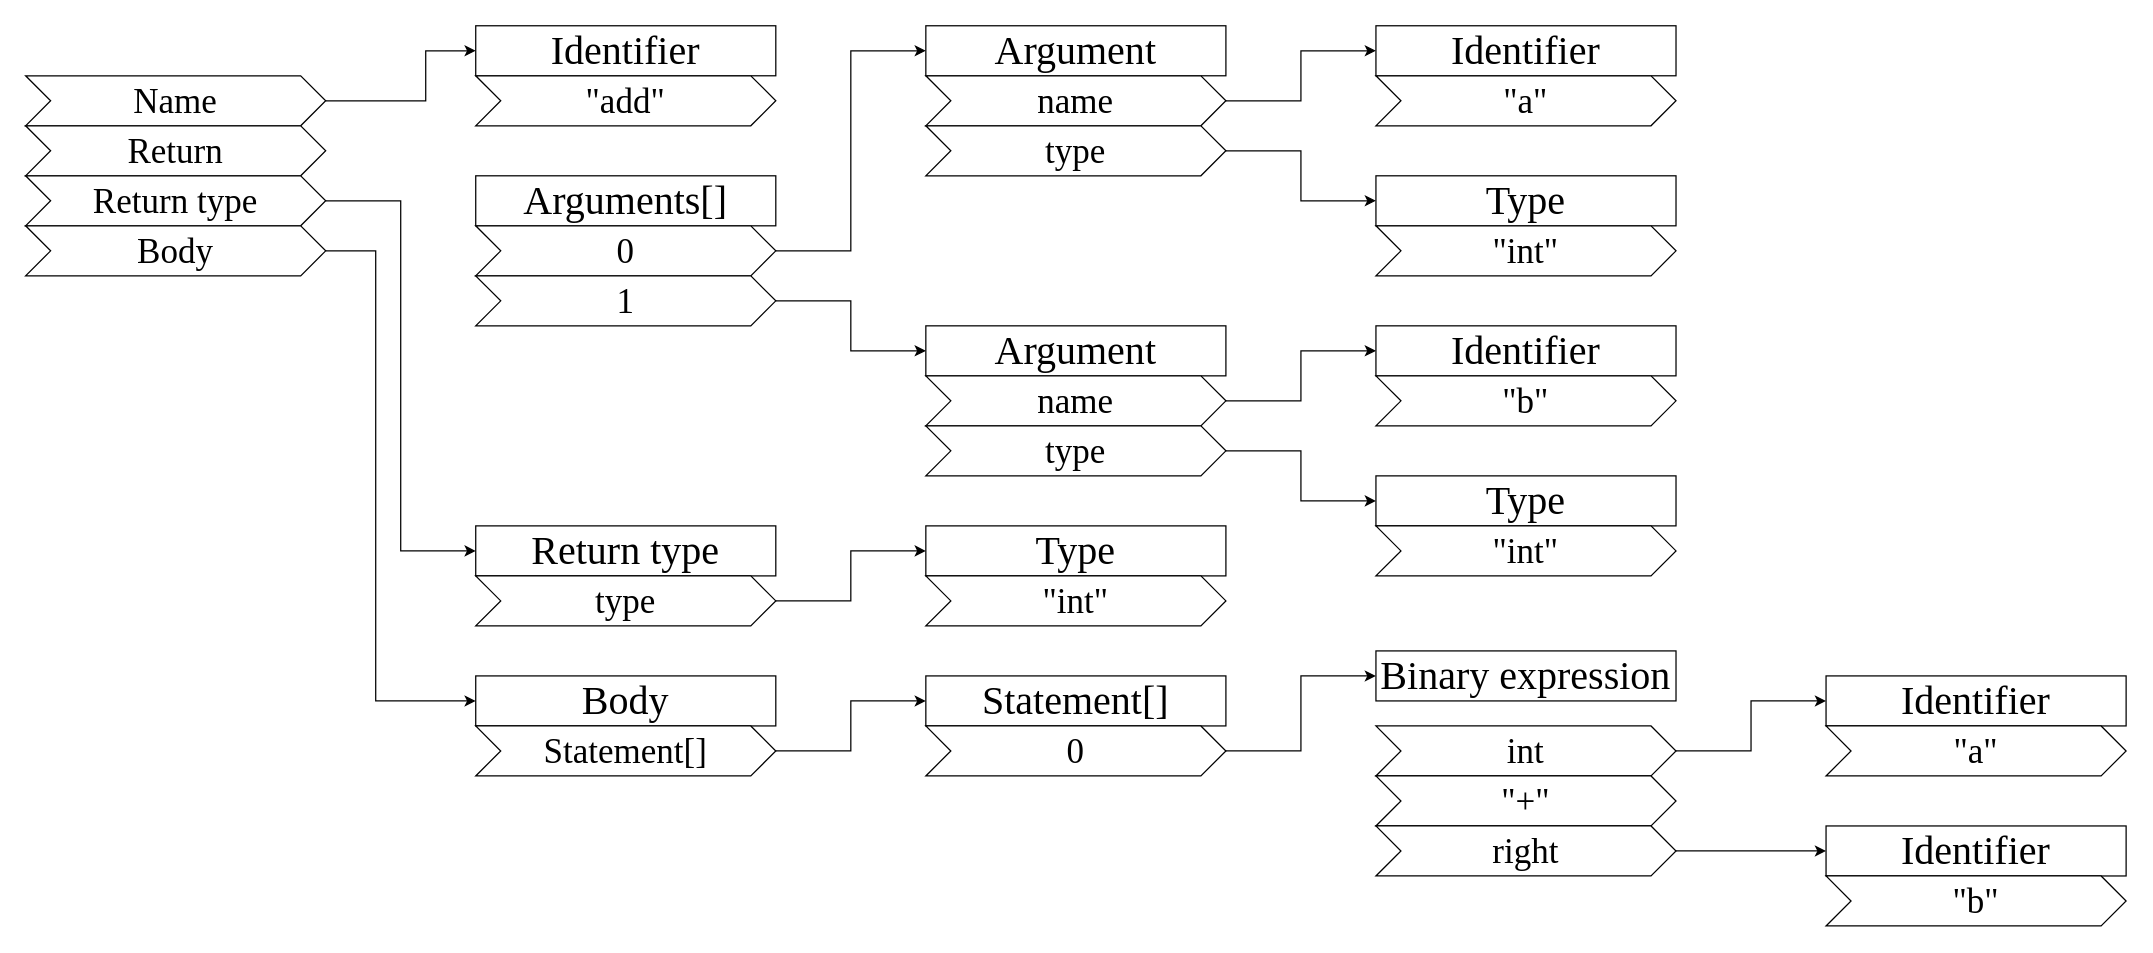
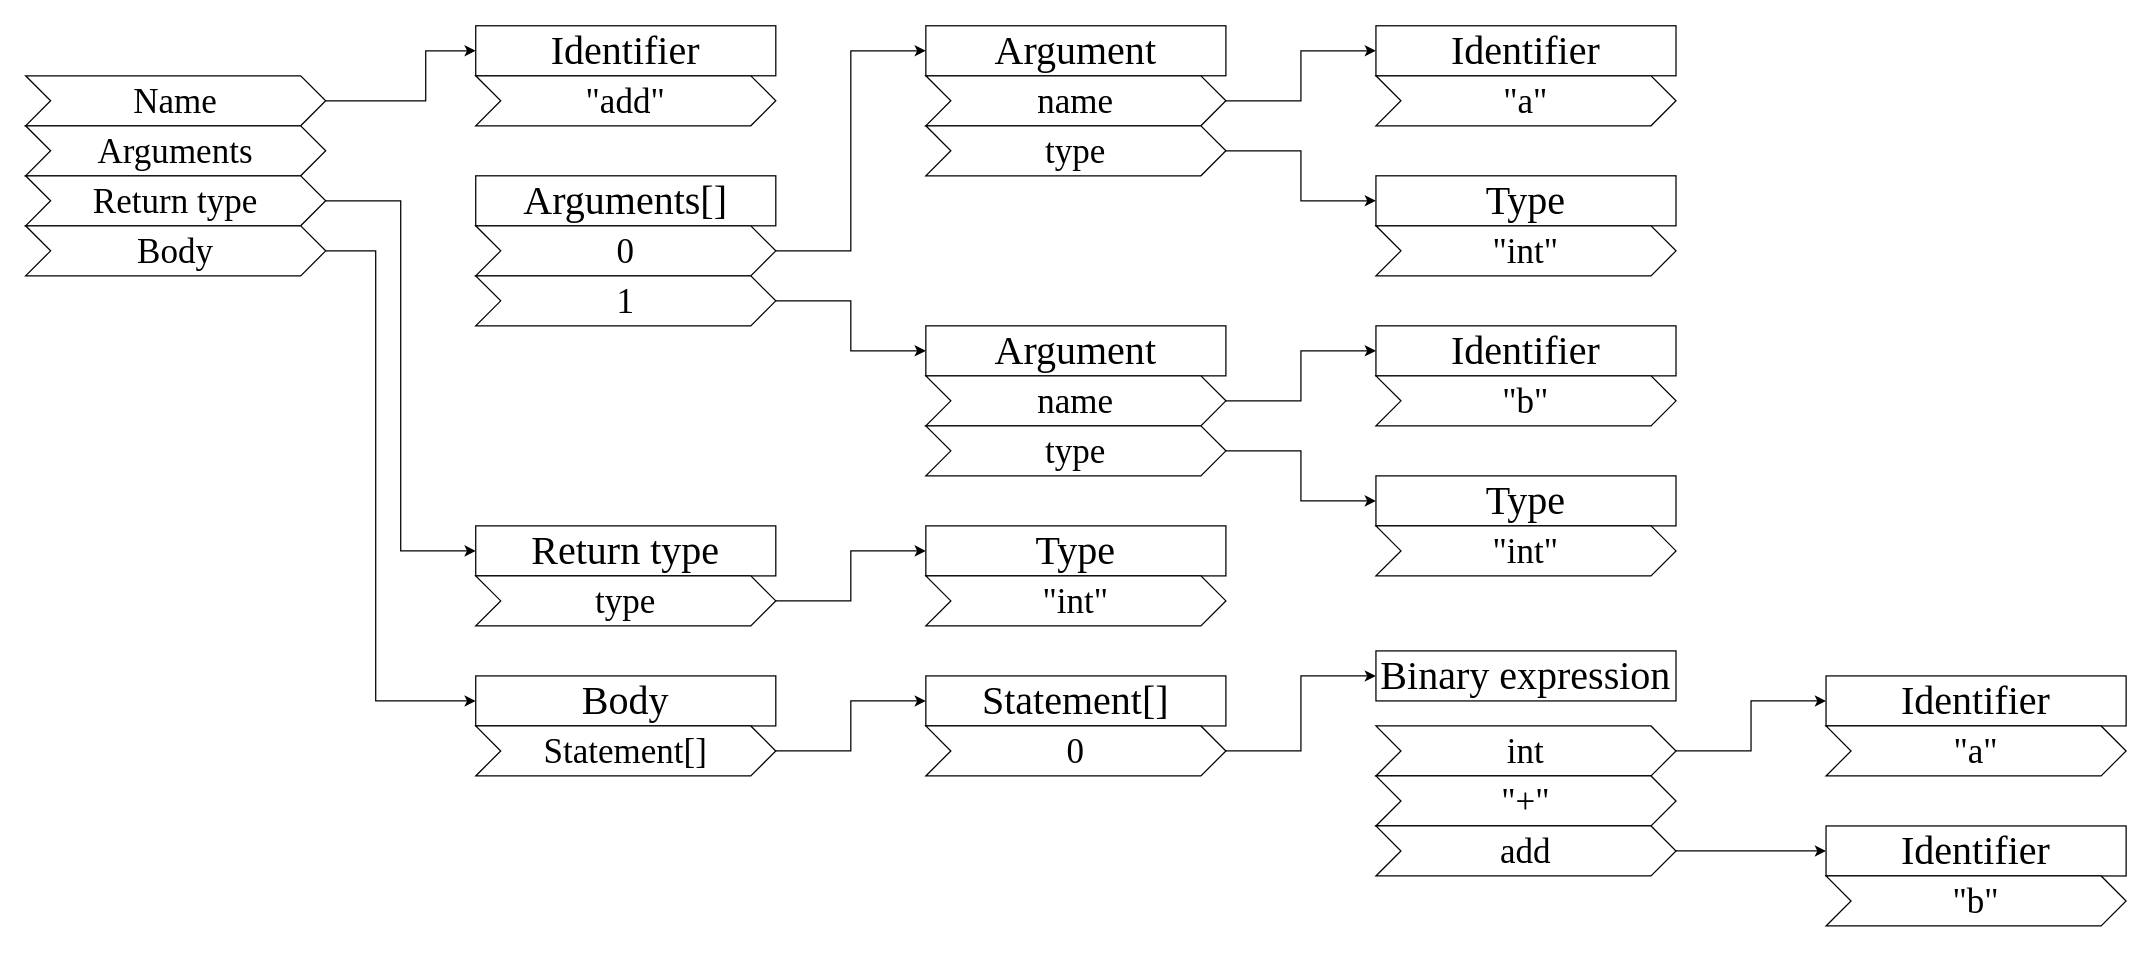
node "Return": label "Return" -> "Arguments"
node "right": label "right" -> "add"
